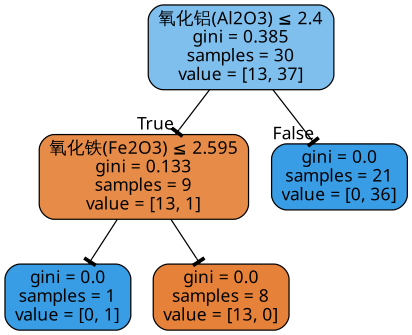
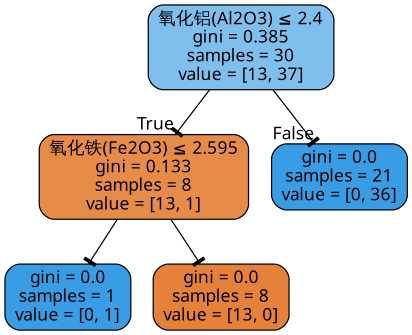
node "氧化铁(Fe2O3) ≤ 2.595": text "samples = 9" -> "samples = 8"
